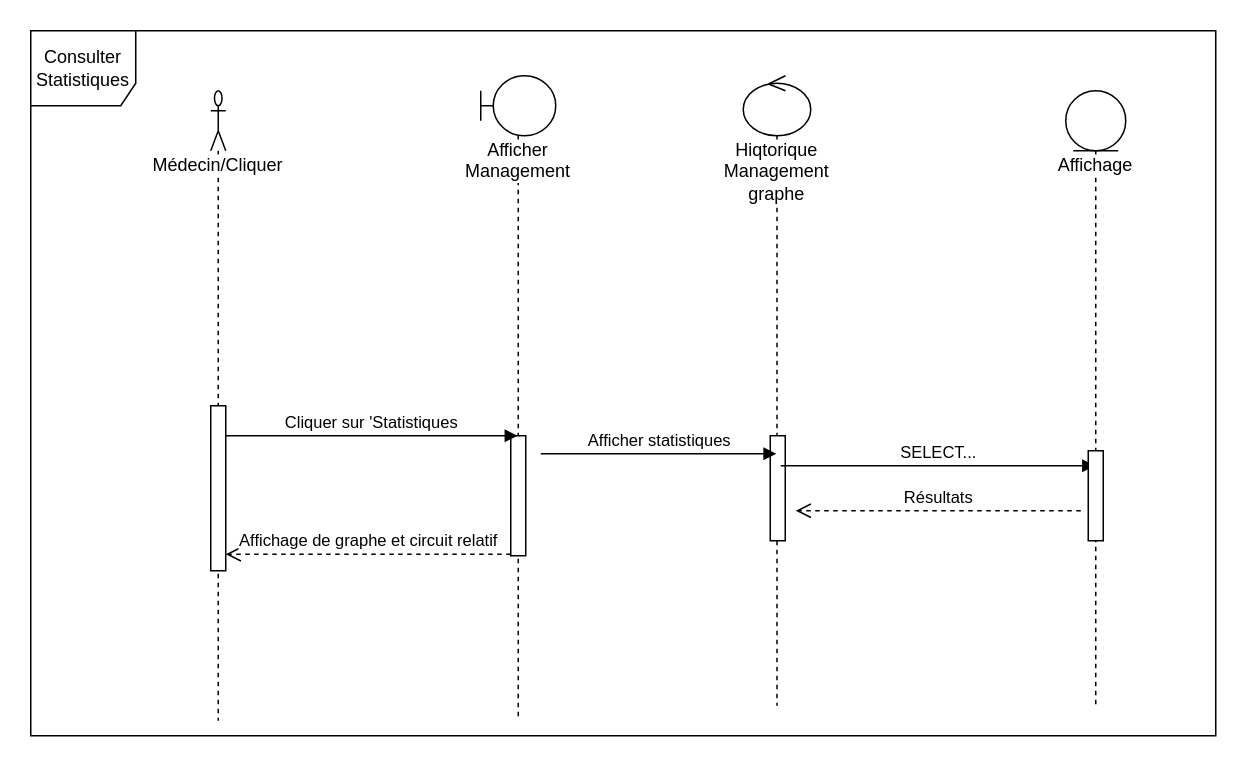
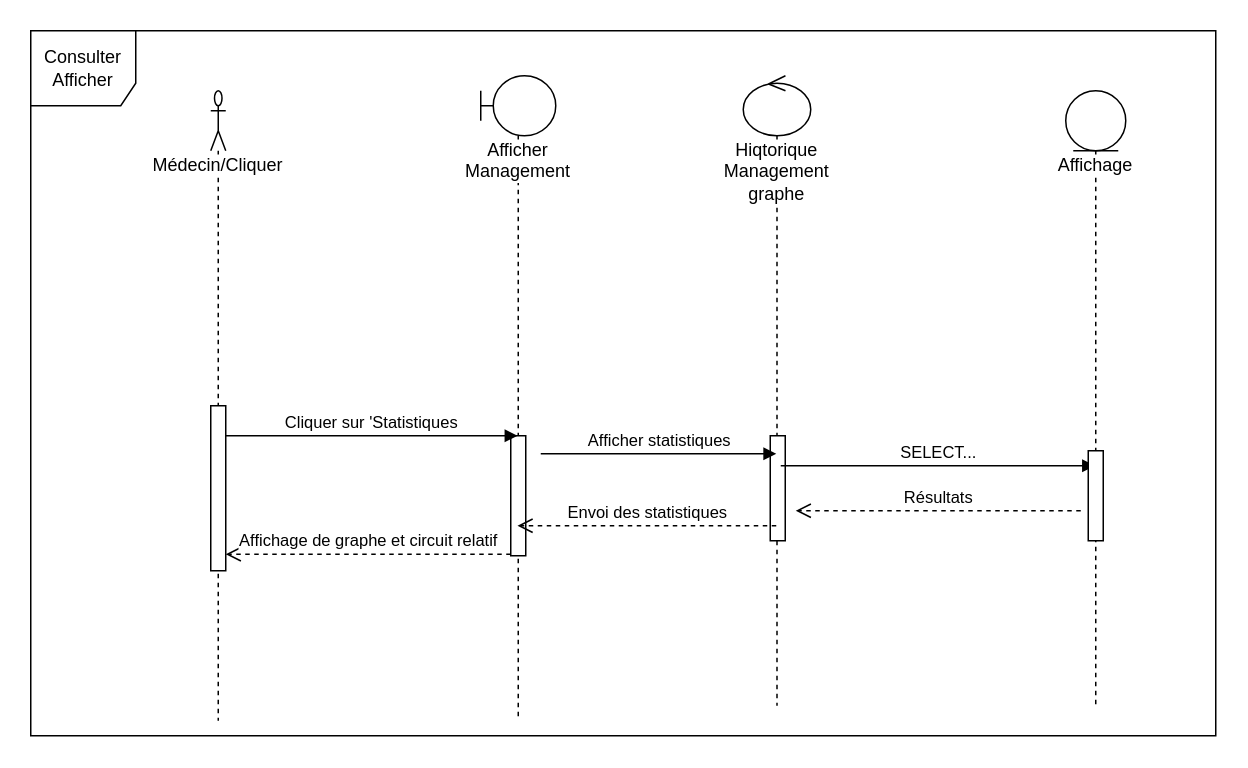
node "Consulter Statistiques": label "Consulter Statistiques" -> "Consulter Afficher"
edge "Hiqtorique Management graphe" -> "Afficher Management": added, label "Envoi des statistiques"
